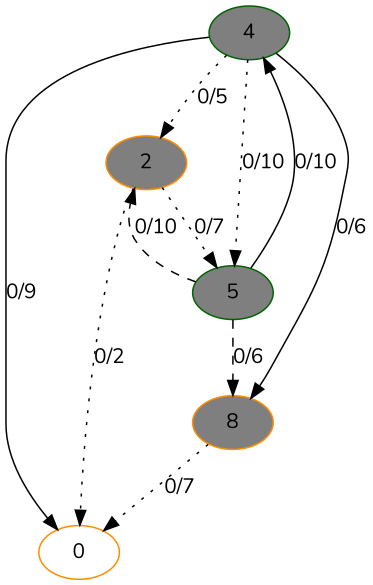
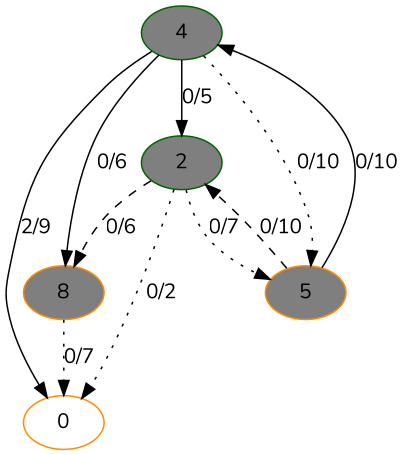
edge "4" -> "2": style dotted -> solid
node "2": color darkorange -> darkgreen
edge "4" -> "0": label "0/9" -> "2/9"
node "5": color darkgreen -> darkorange
edge "5" -> "8": now "2" -> "8"
